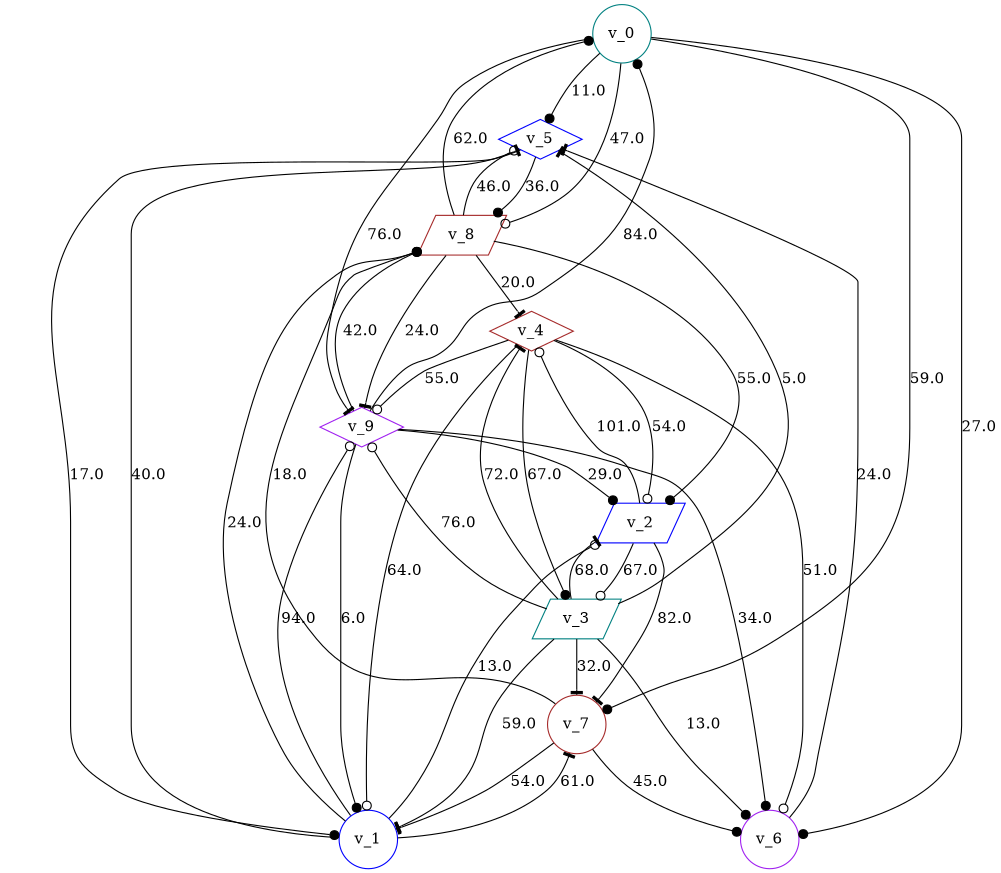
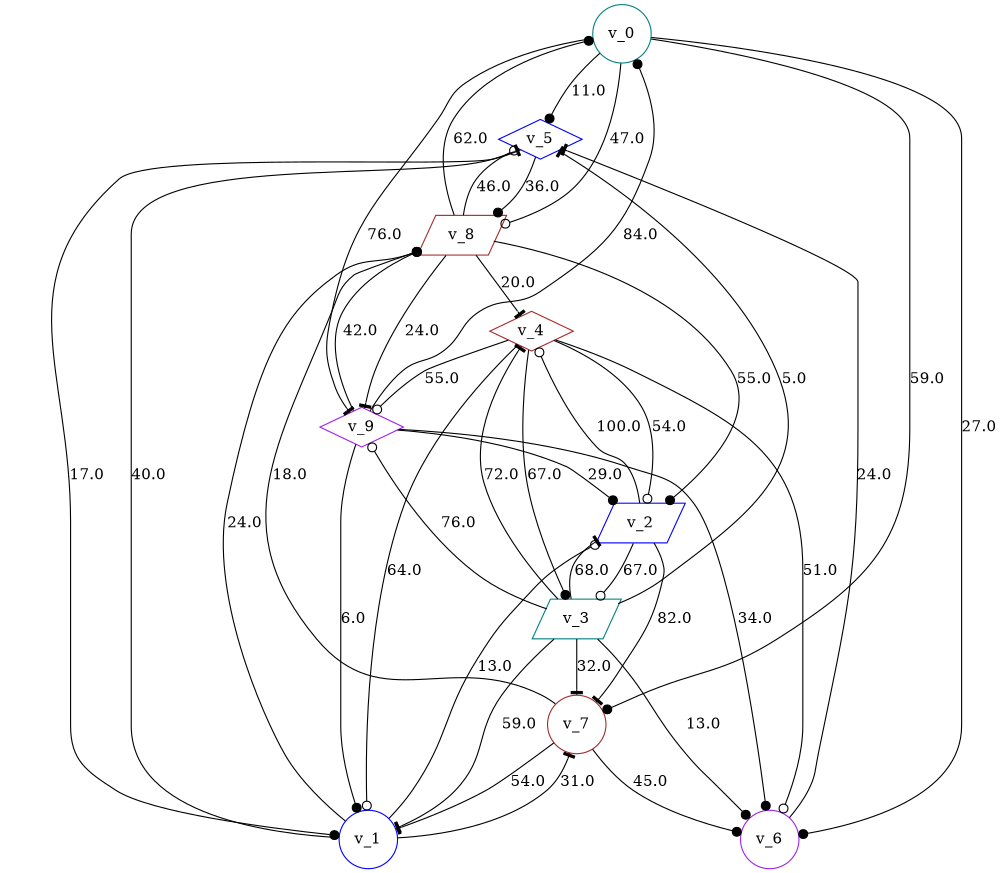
edge "v_2" -> "v_4": label "101.0" -> "100.0"
edge "v_1" -> "v_9": removed, label "94.0"
edge "v_1" -> "v_7": label "61.0" -> "31.0"
